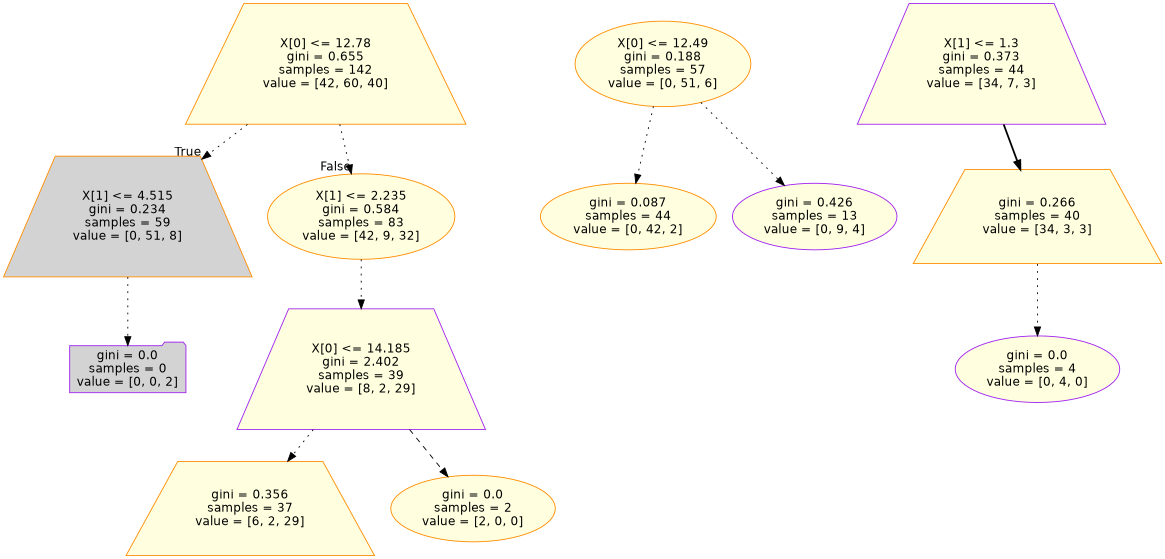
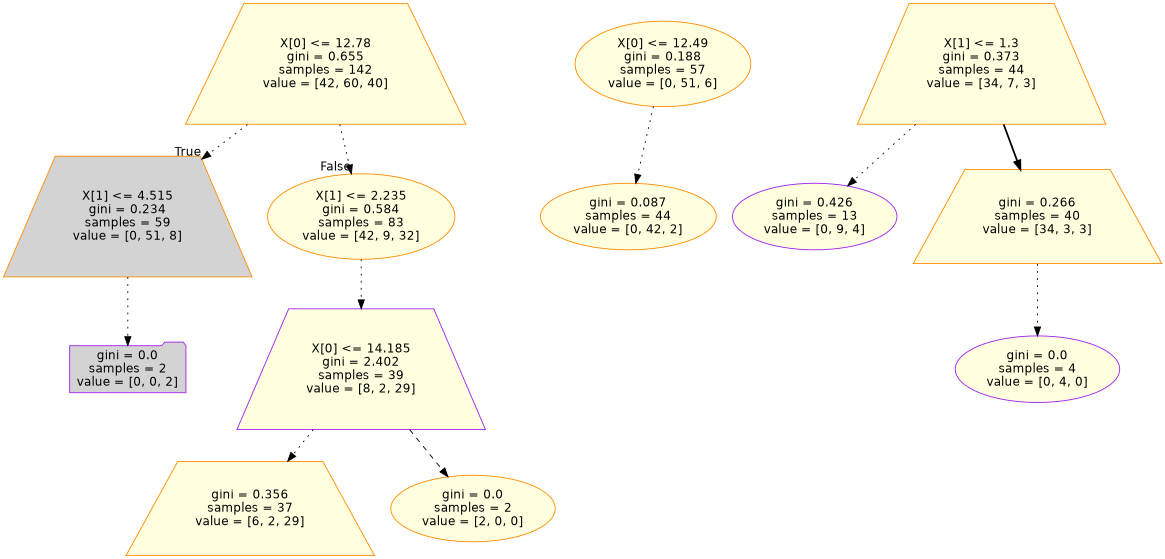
node "X[1] <= 1.3 gini = 0.373 samples = 44 value = [34, 7, 3]": color purple -> darkorange
edge "X[0] <= 12.49 gini = 0.188 samples = 57 value = [0, 51, 6]" -> "gini = 0.426 samples = 13 value = [0, 9, 4]": now "X[1] <= 1.3 gini = 0.373 samples = 44 value = [34, 7, 3]" -> "gini = 0.426 samples = 13 value = [0, 9, 4]"
node "gini = 0.0 samples = 0 value = [0, 0, 2]": label "gini = 0.0 samples = 0 value = [0, 0, 2]" -> "gini = 0.0 samples = 2 value = [0, 0, 2]"
